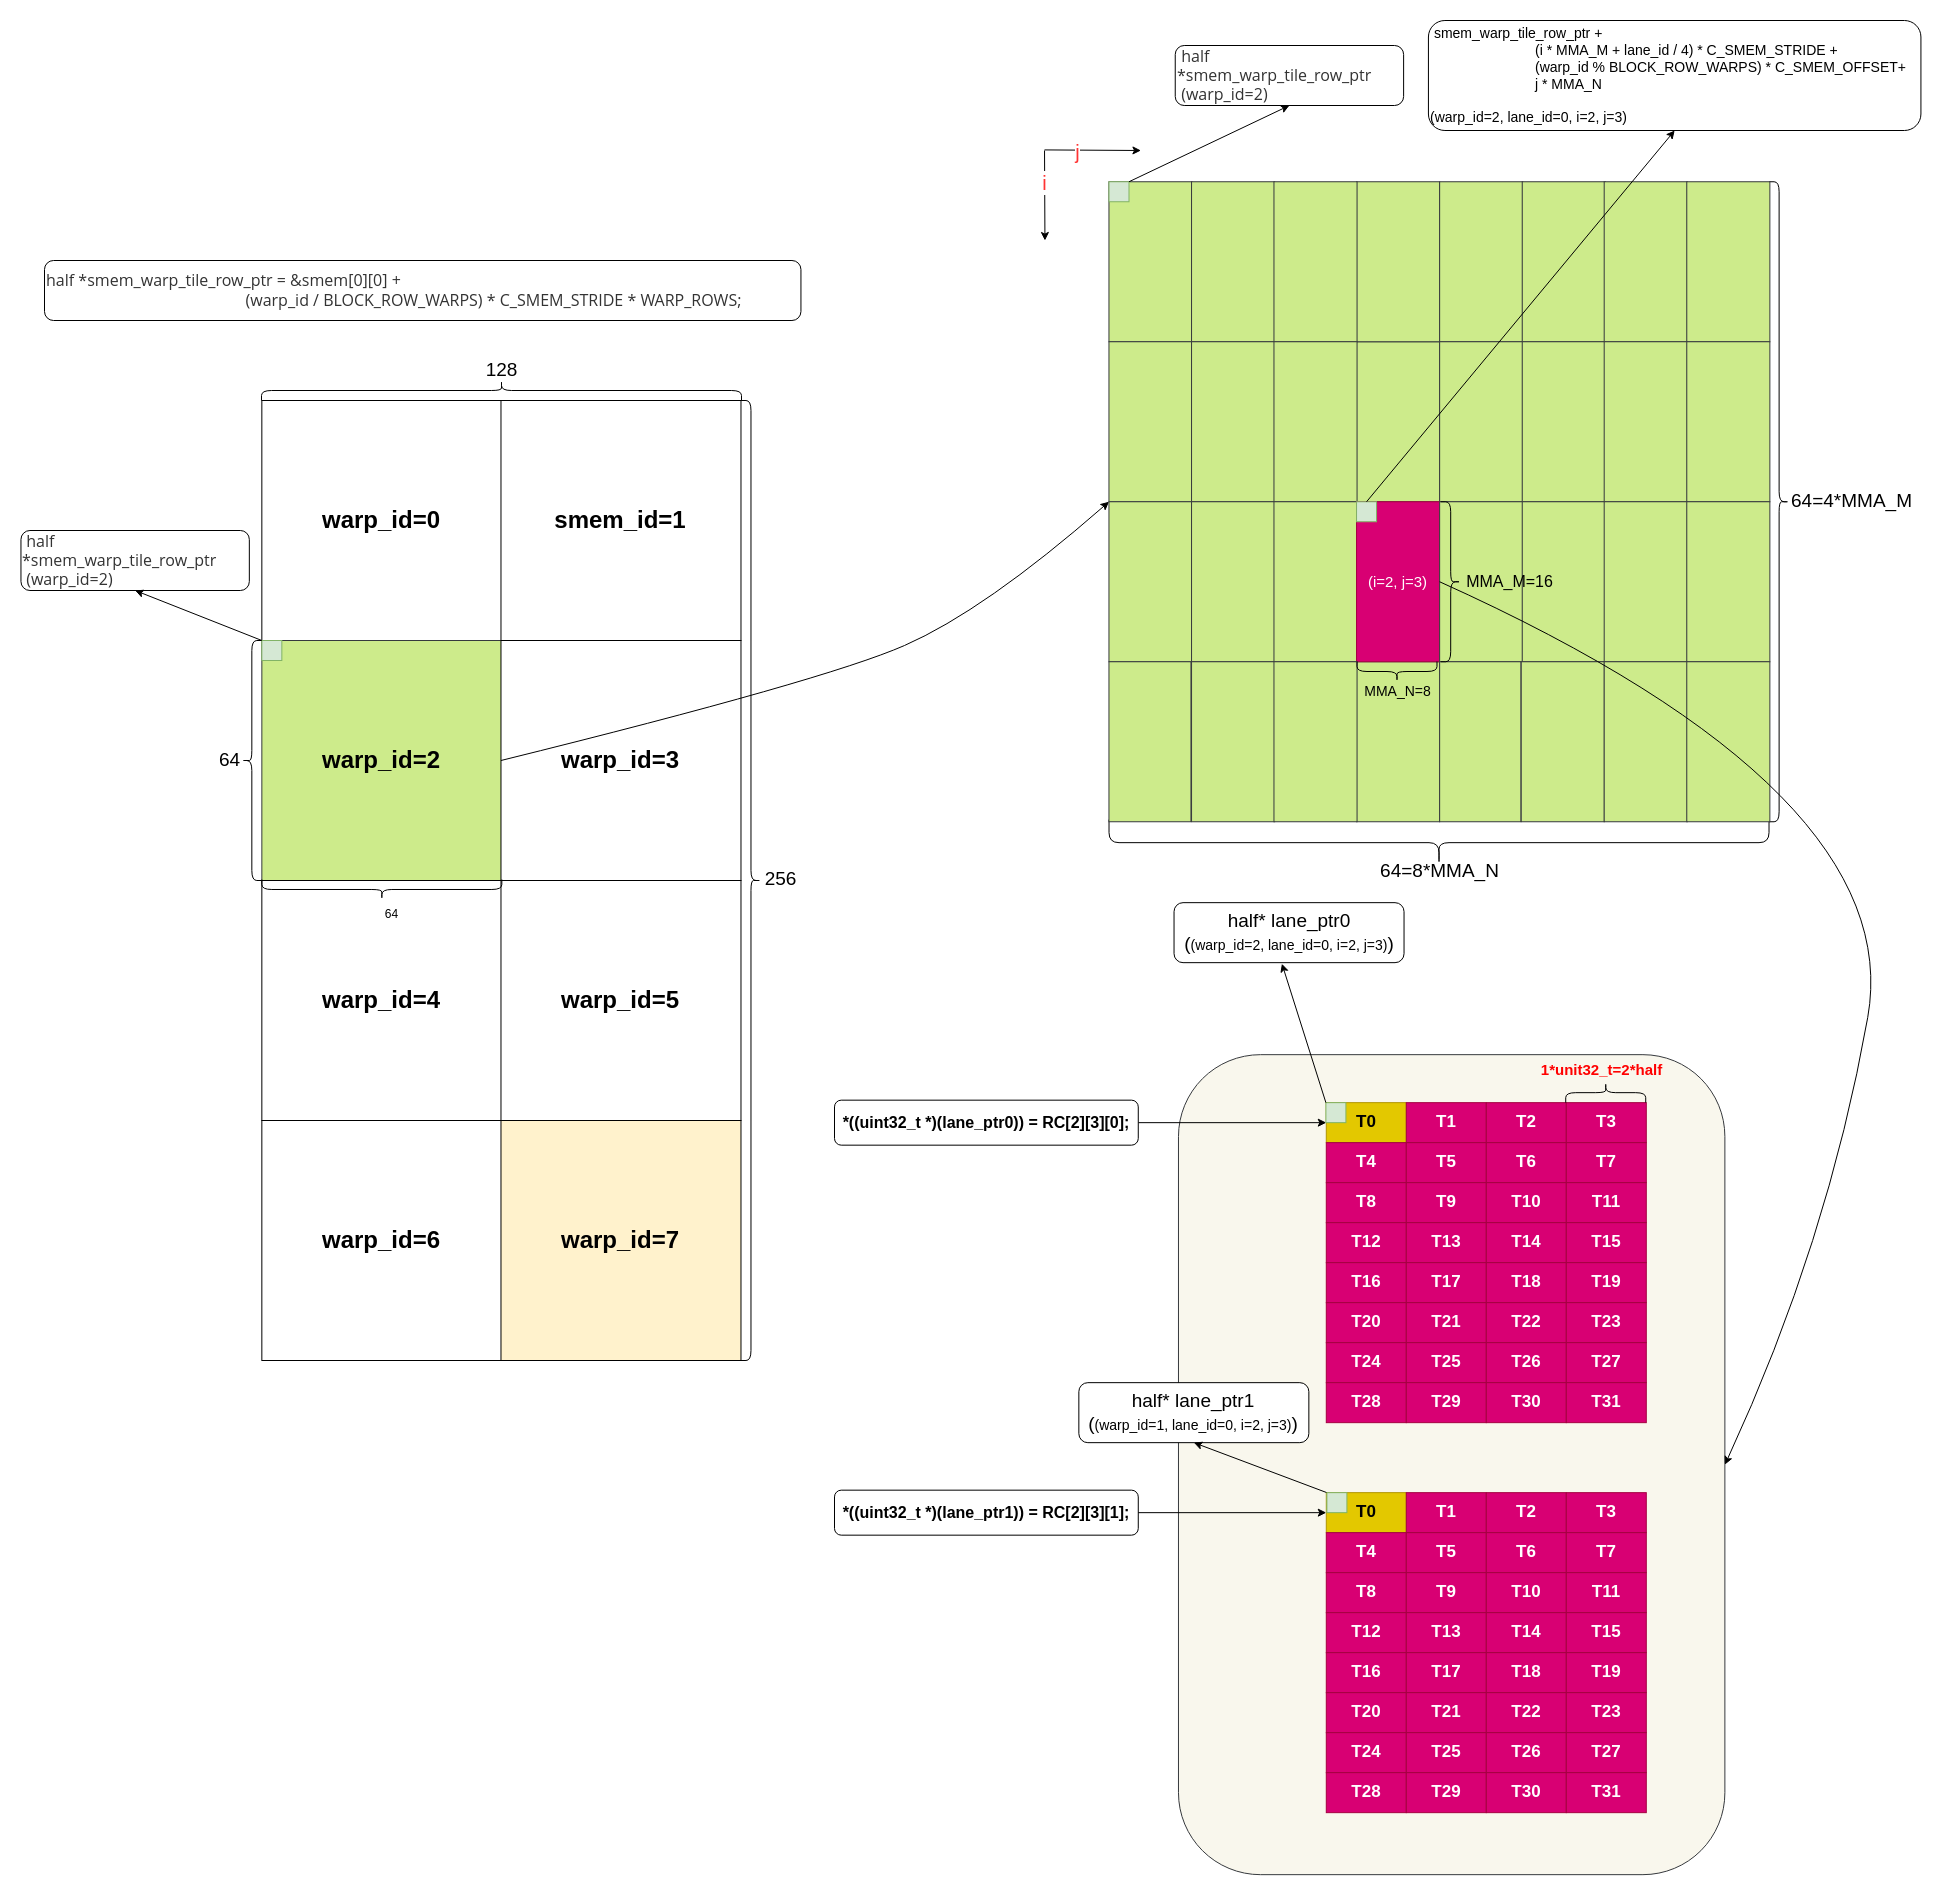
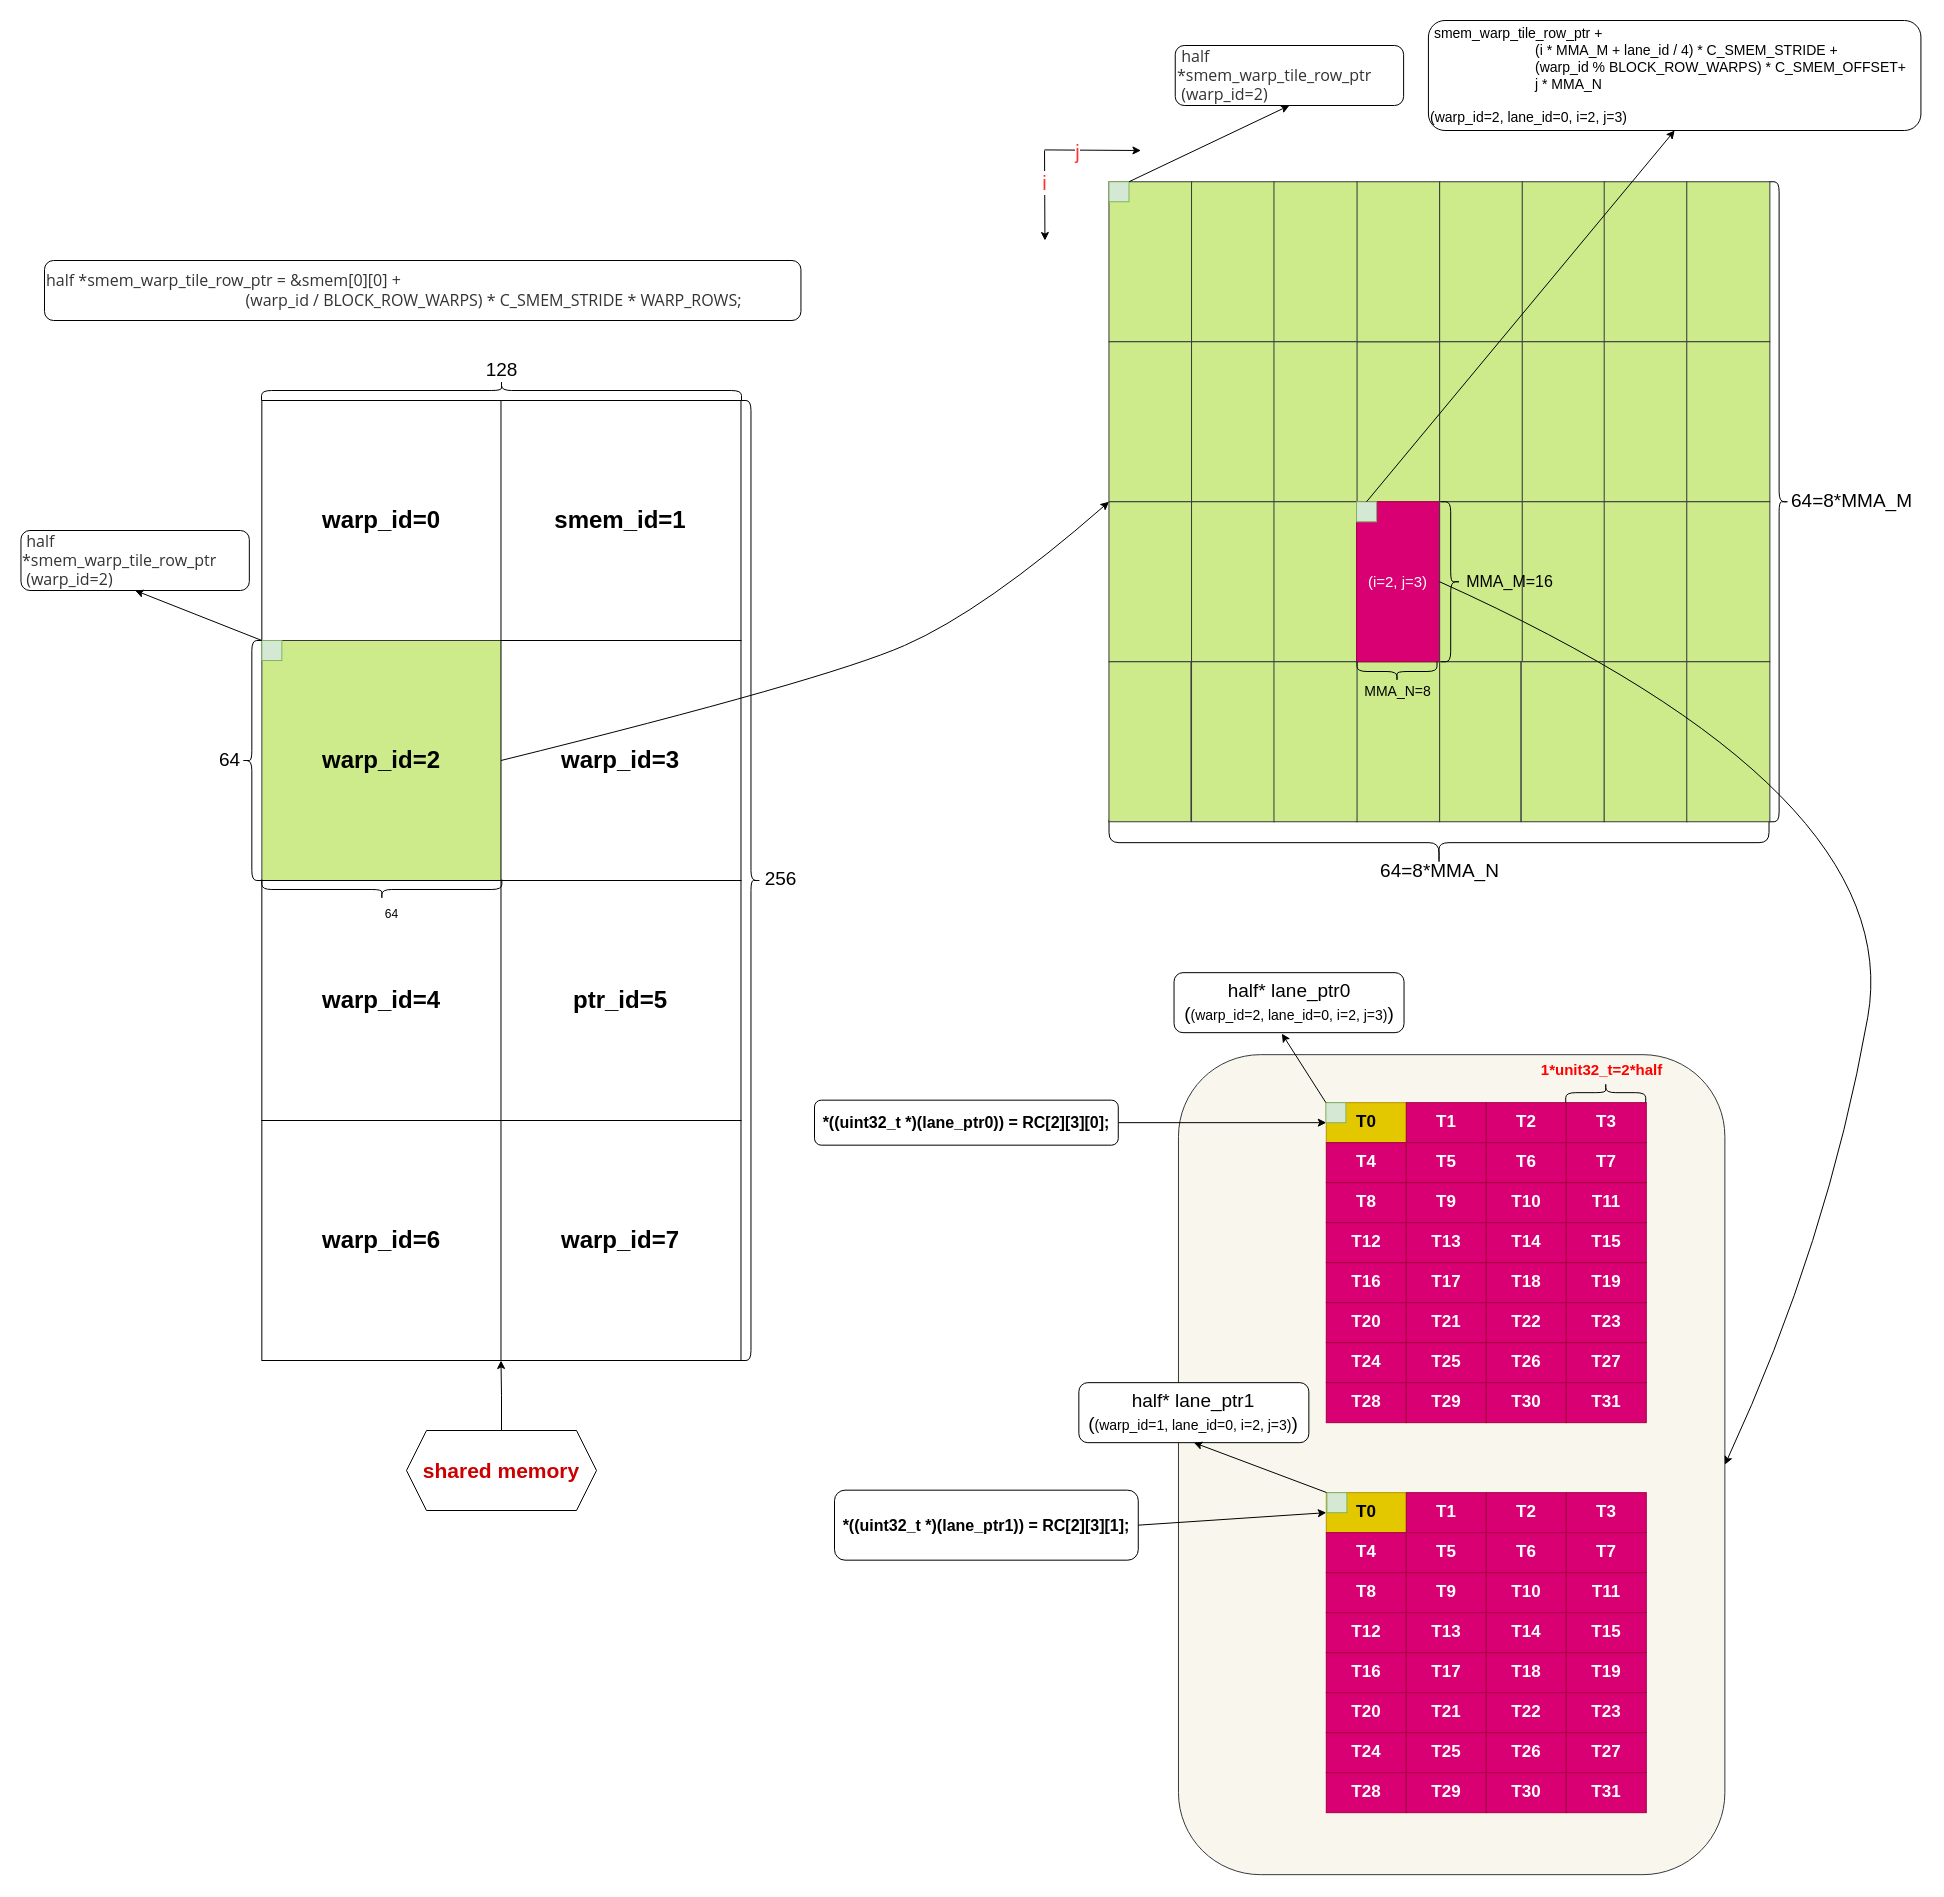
node "64=4*MMA_M": label "64=4*MMA_M" -> "64=8*MMA_M"
node "half* lane_ptr0 ((warp_id=2, lane_id=0, i=2, j=3))": moved (1289, 933) -> (1289, 1003)
node "warp_id=5": label "warp_id=5" -> "ptr_id=5"
node "*((uint32_t *)(lane_ptr0)) = RC[2][3][0];": moved (986, 1123) -> (966, 1123)
node "warp_id=7": fillcolor #fff2cc -> #ffffff
edge "shared memory" -> "warp_id=7": added
node "shared memory": added
node "*((uint32_t *)(lane_ptr1)) = RC[2][3][1];": size 304x45 -> 304x70
